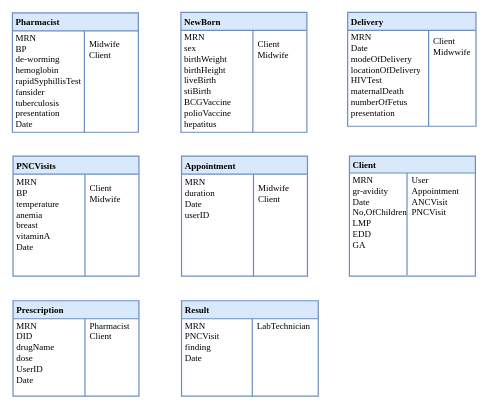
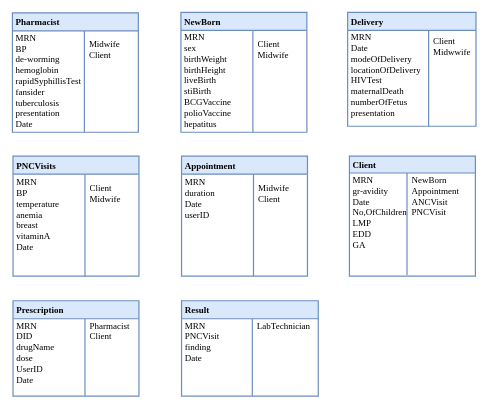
node "User Appointment ANCVisit PNCVisit": label "User Appointment ANCVisit PNCVisit" -> "NewBorn Appointment ANCVisit PNCVisit"
